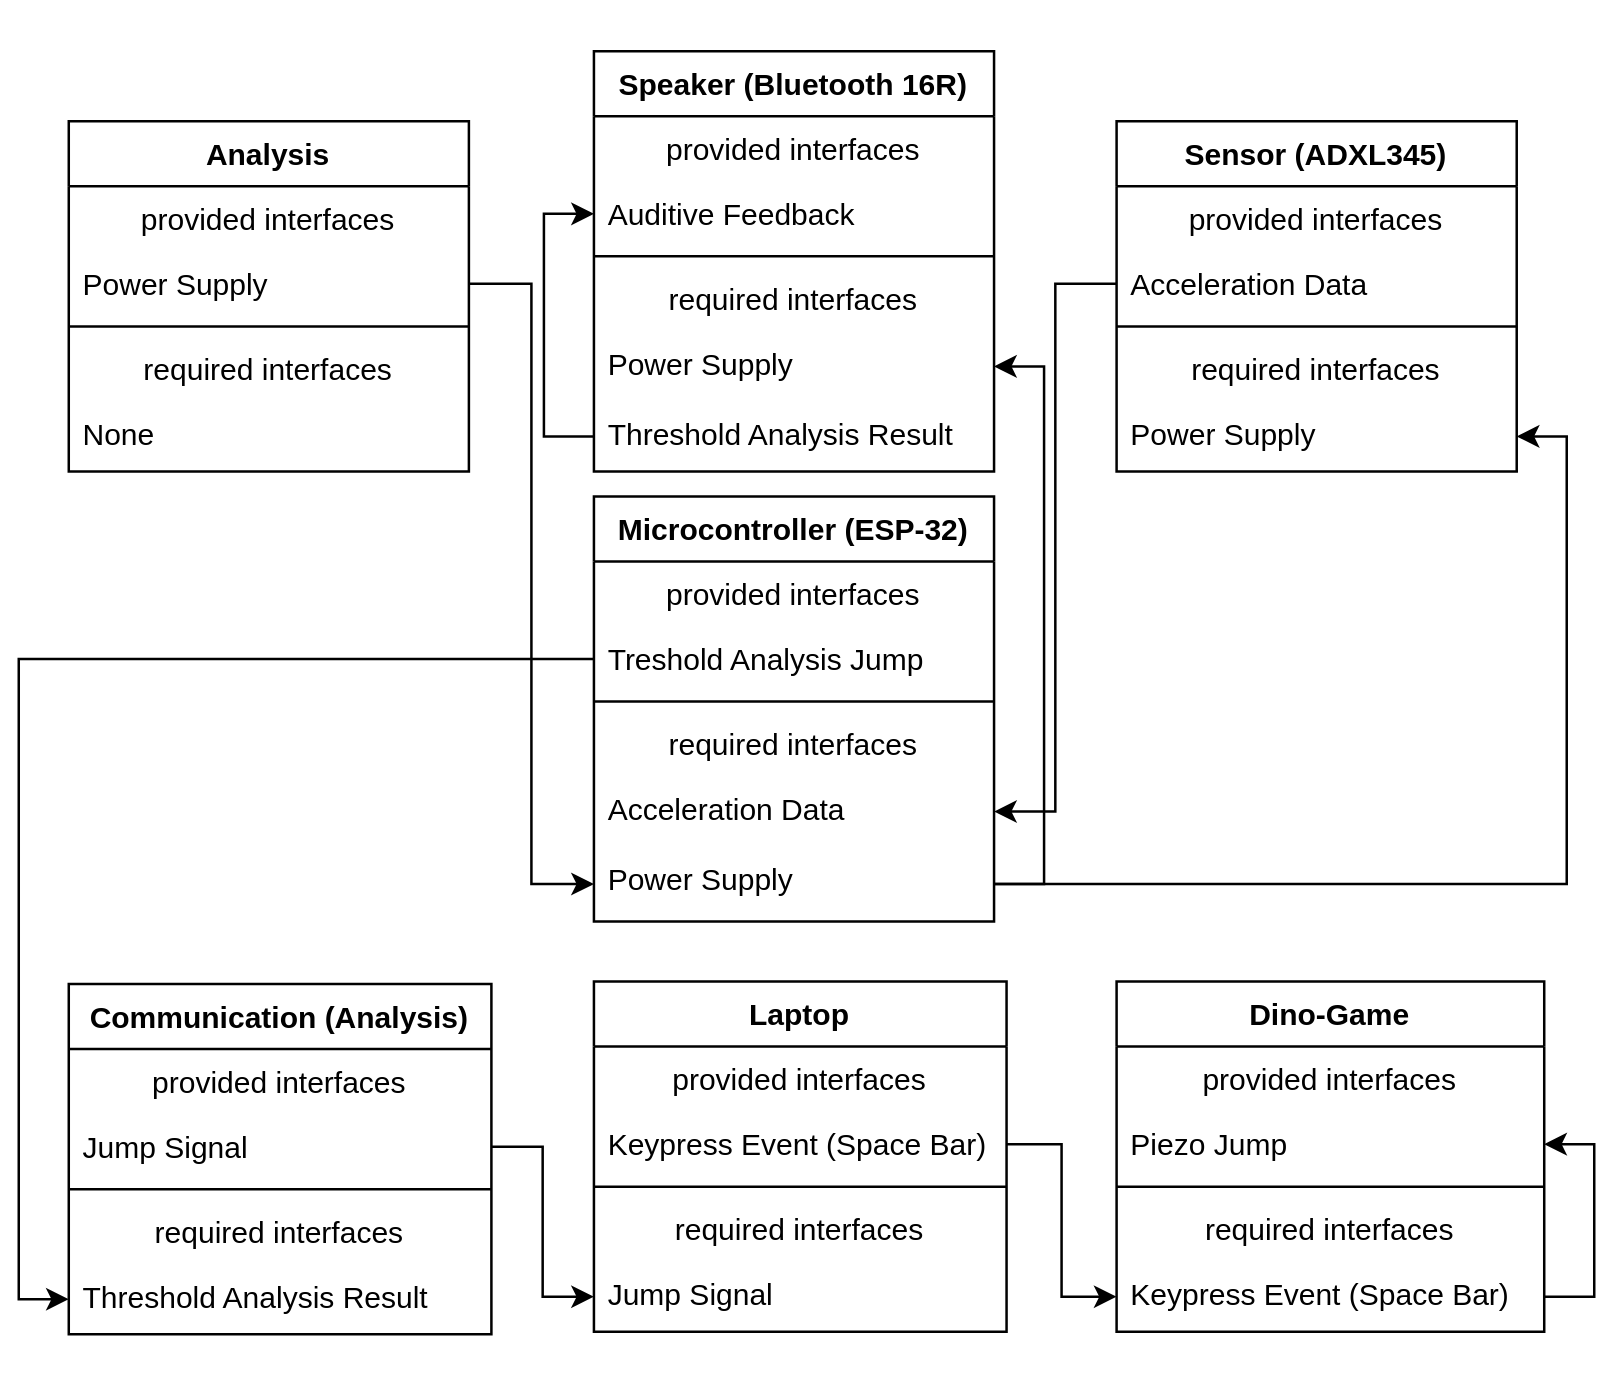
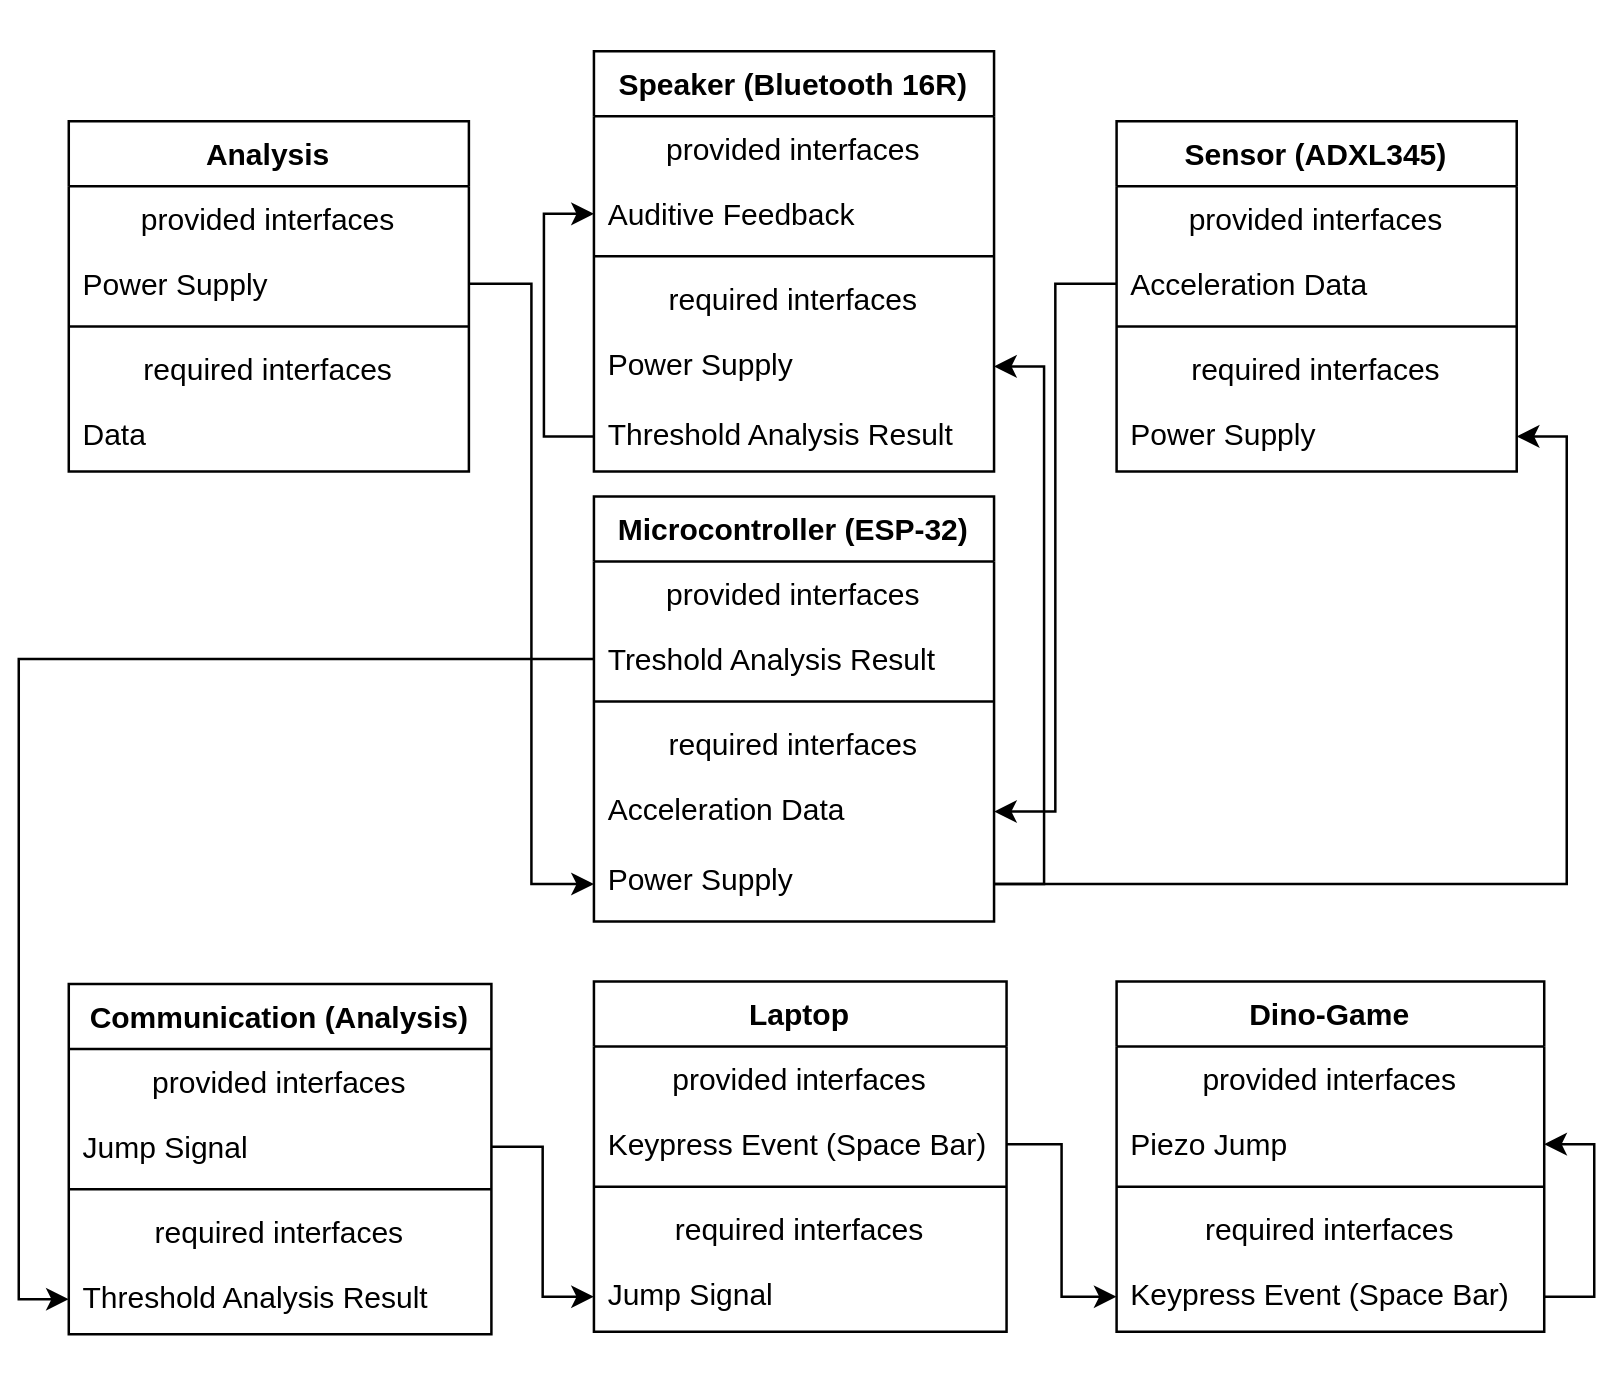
node "None": label "None" -> "Data"
node "Treshold Analysis Jump": label "Treshold Analysis Jump" -> "Treshold Analysis Result"
